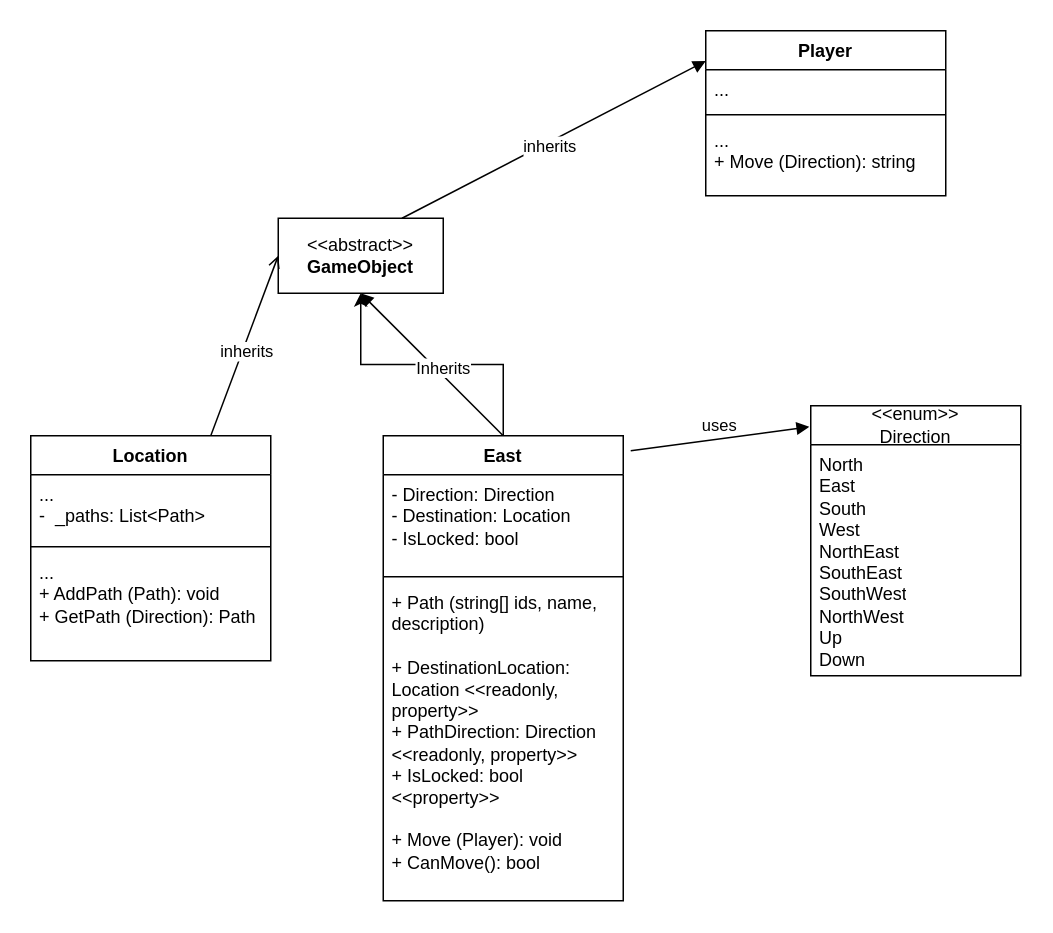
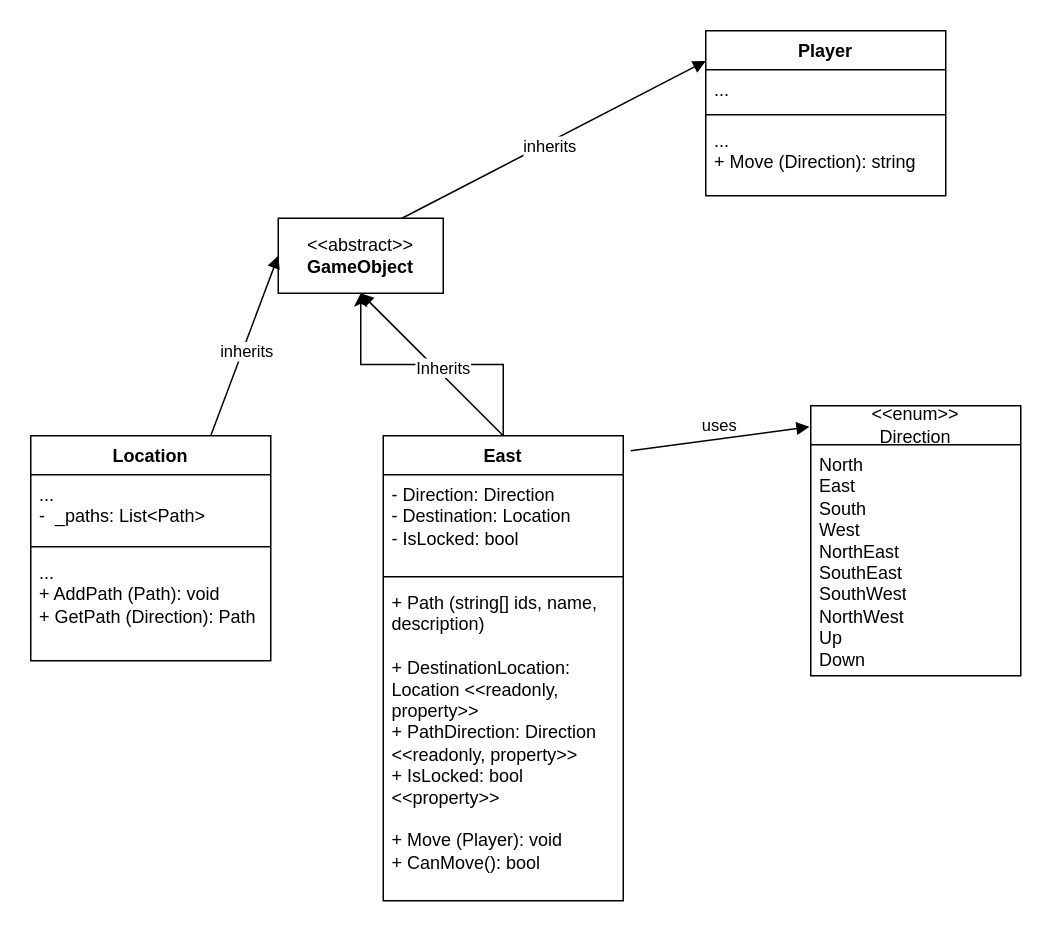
edge "Location" -> "<<abstract>> GameObject": arrowhead open -> block
